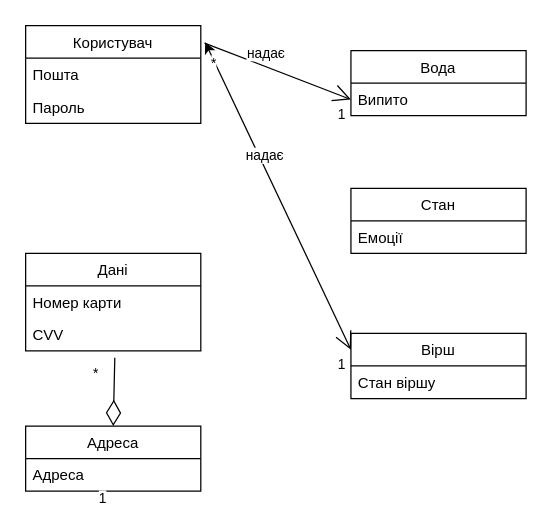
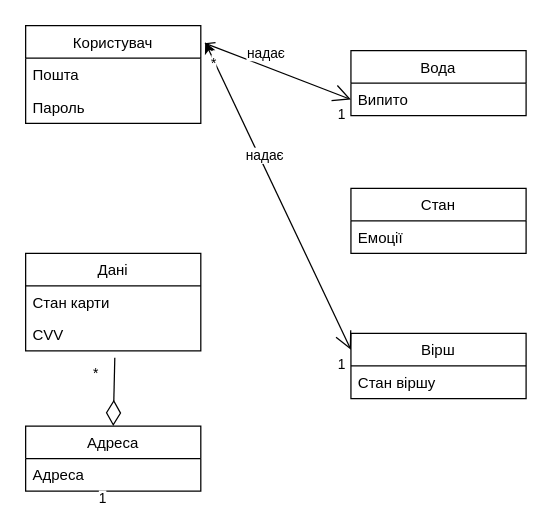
edge "Користувач" -> "Випито": arrowhead none -> open
node "Номер карти": label "Номер карти" -> "Стан карти"
